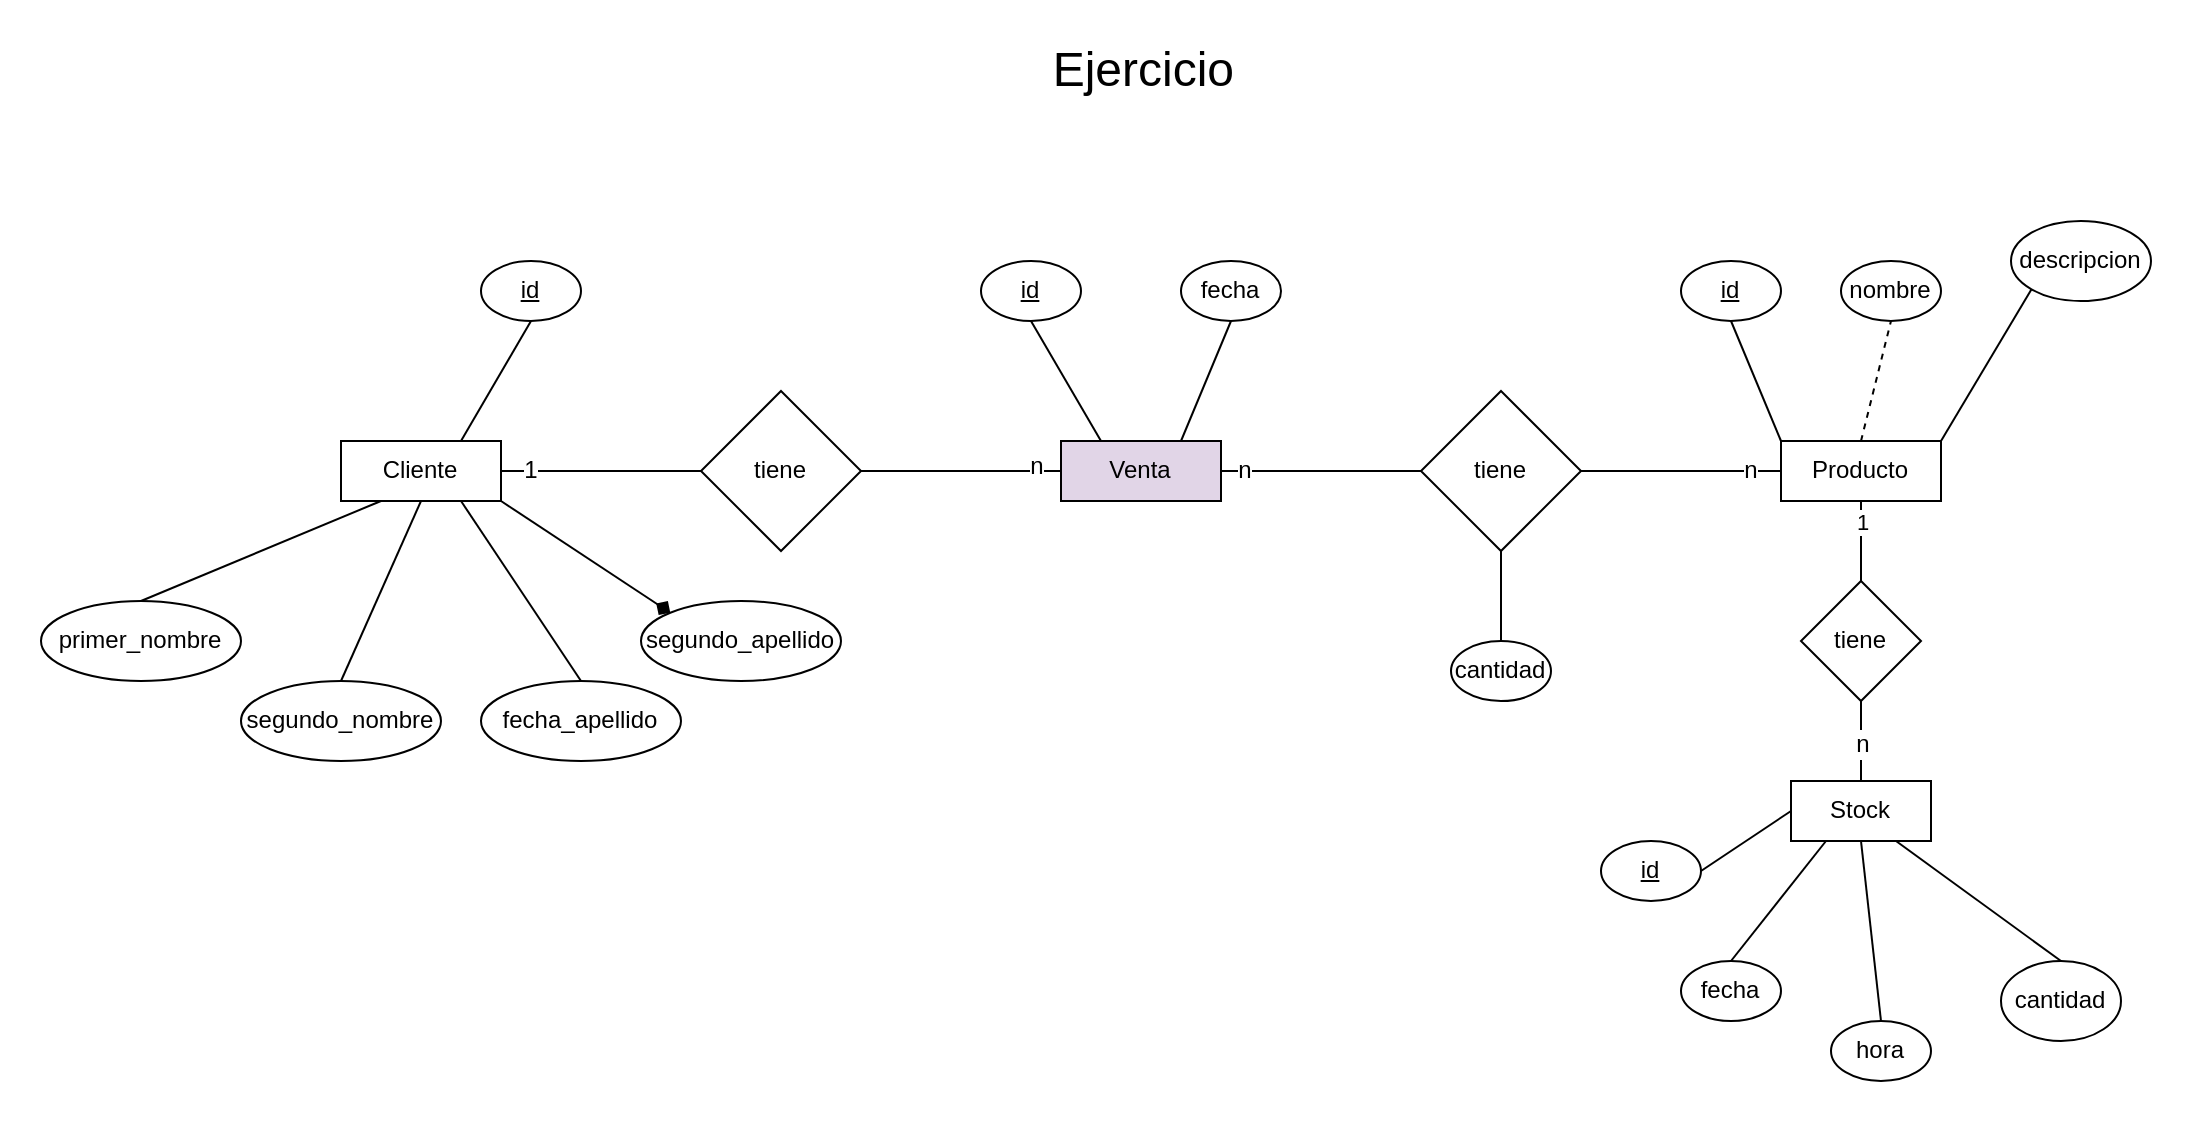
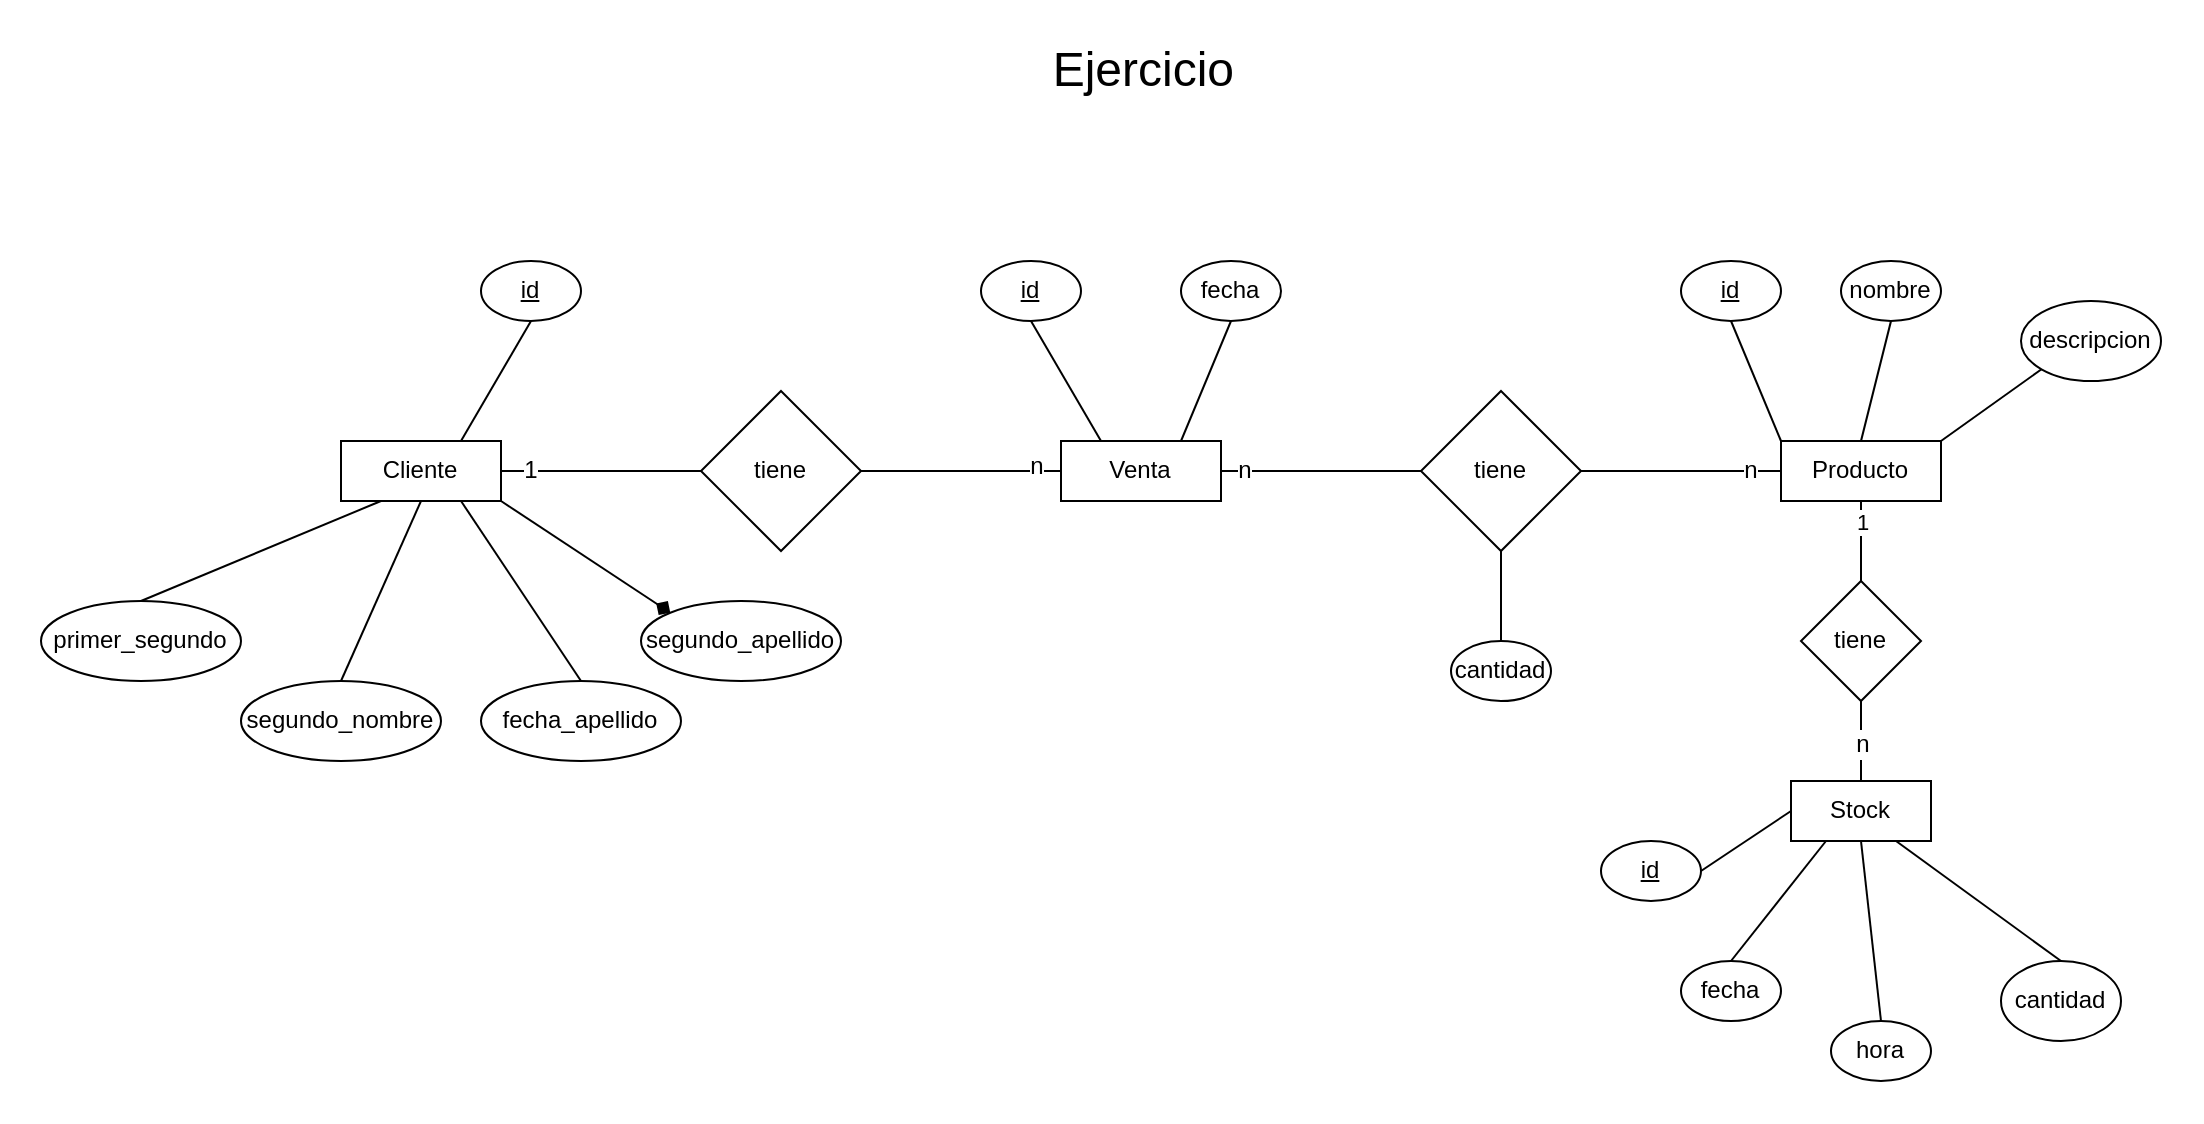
node "descripcion": moved (2081, 261) -> (2091, 341)
edge "nombre" -- "Producto": style dashed -> solid
node "Venta": fillcolor #e1d5e7 -> #ffffff
node "primer_nombre": label "primer_nombre" -> "primer_segundo"
